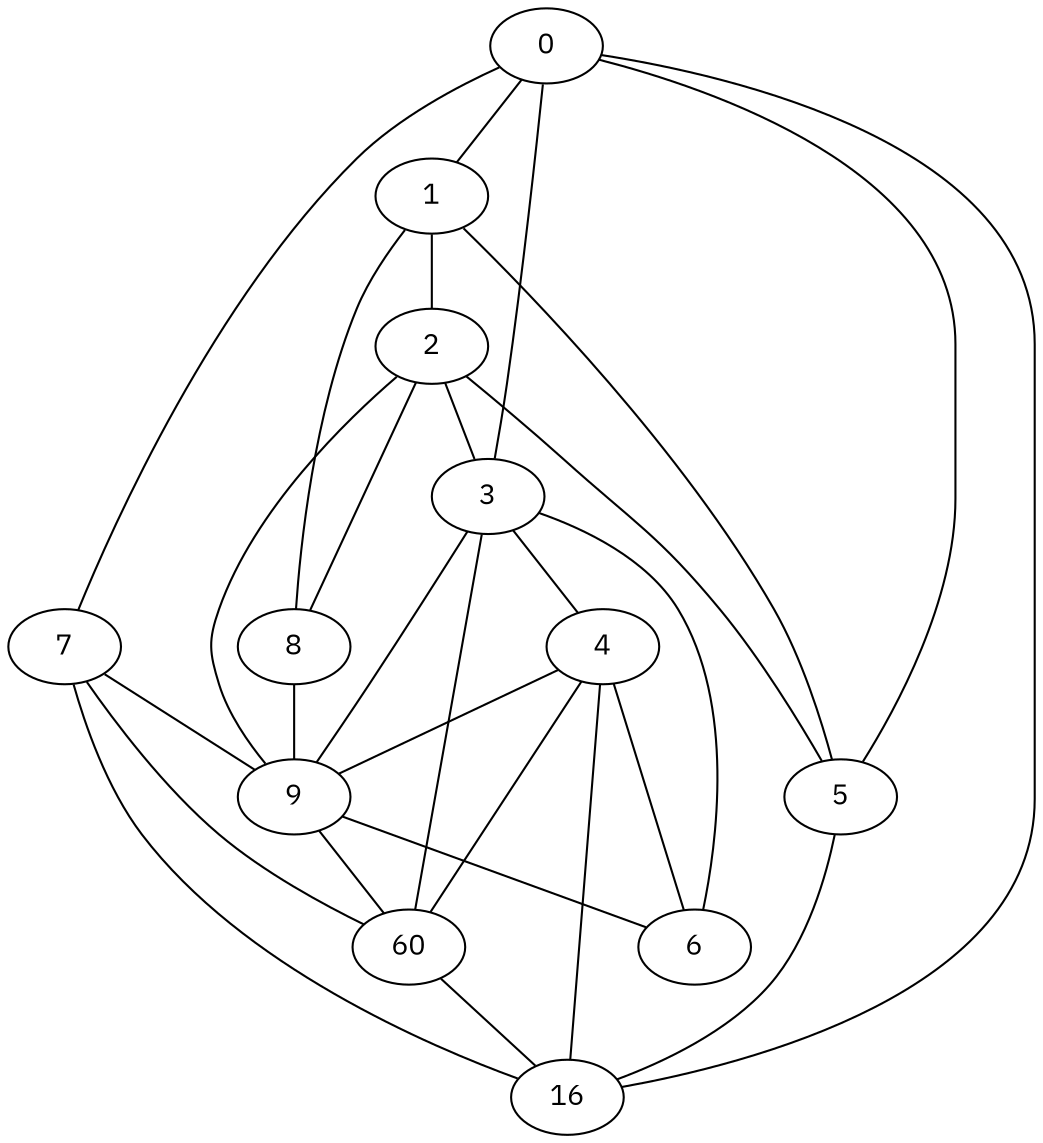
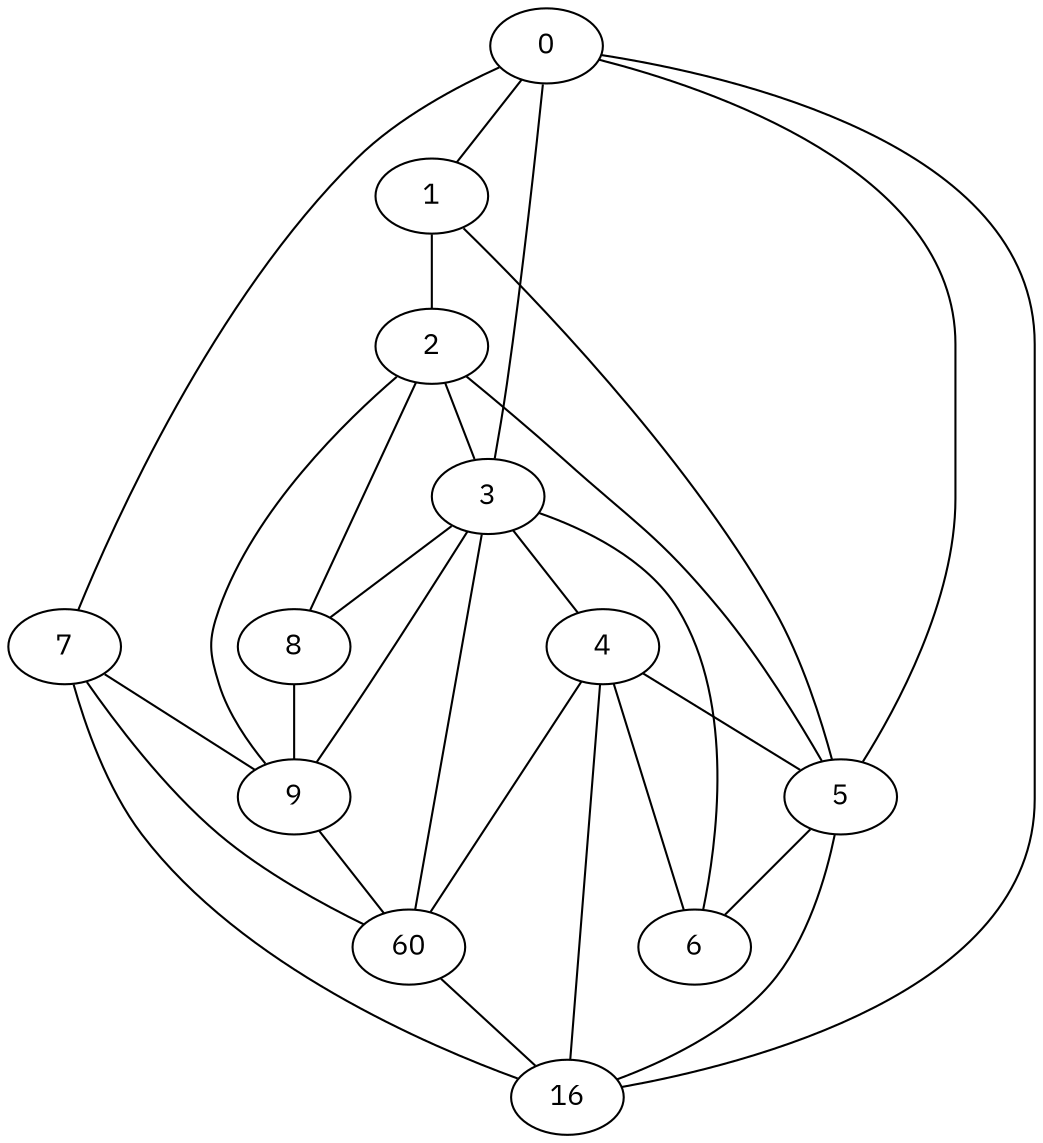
edge "1" -- "8": now "3" -- "8"
edge "4" -- "9": now "4" -- "5"
edge "9" -- "6": now "5" -- "6"
